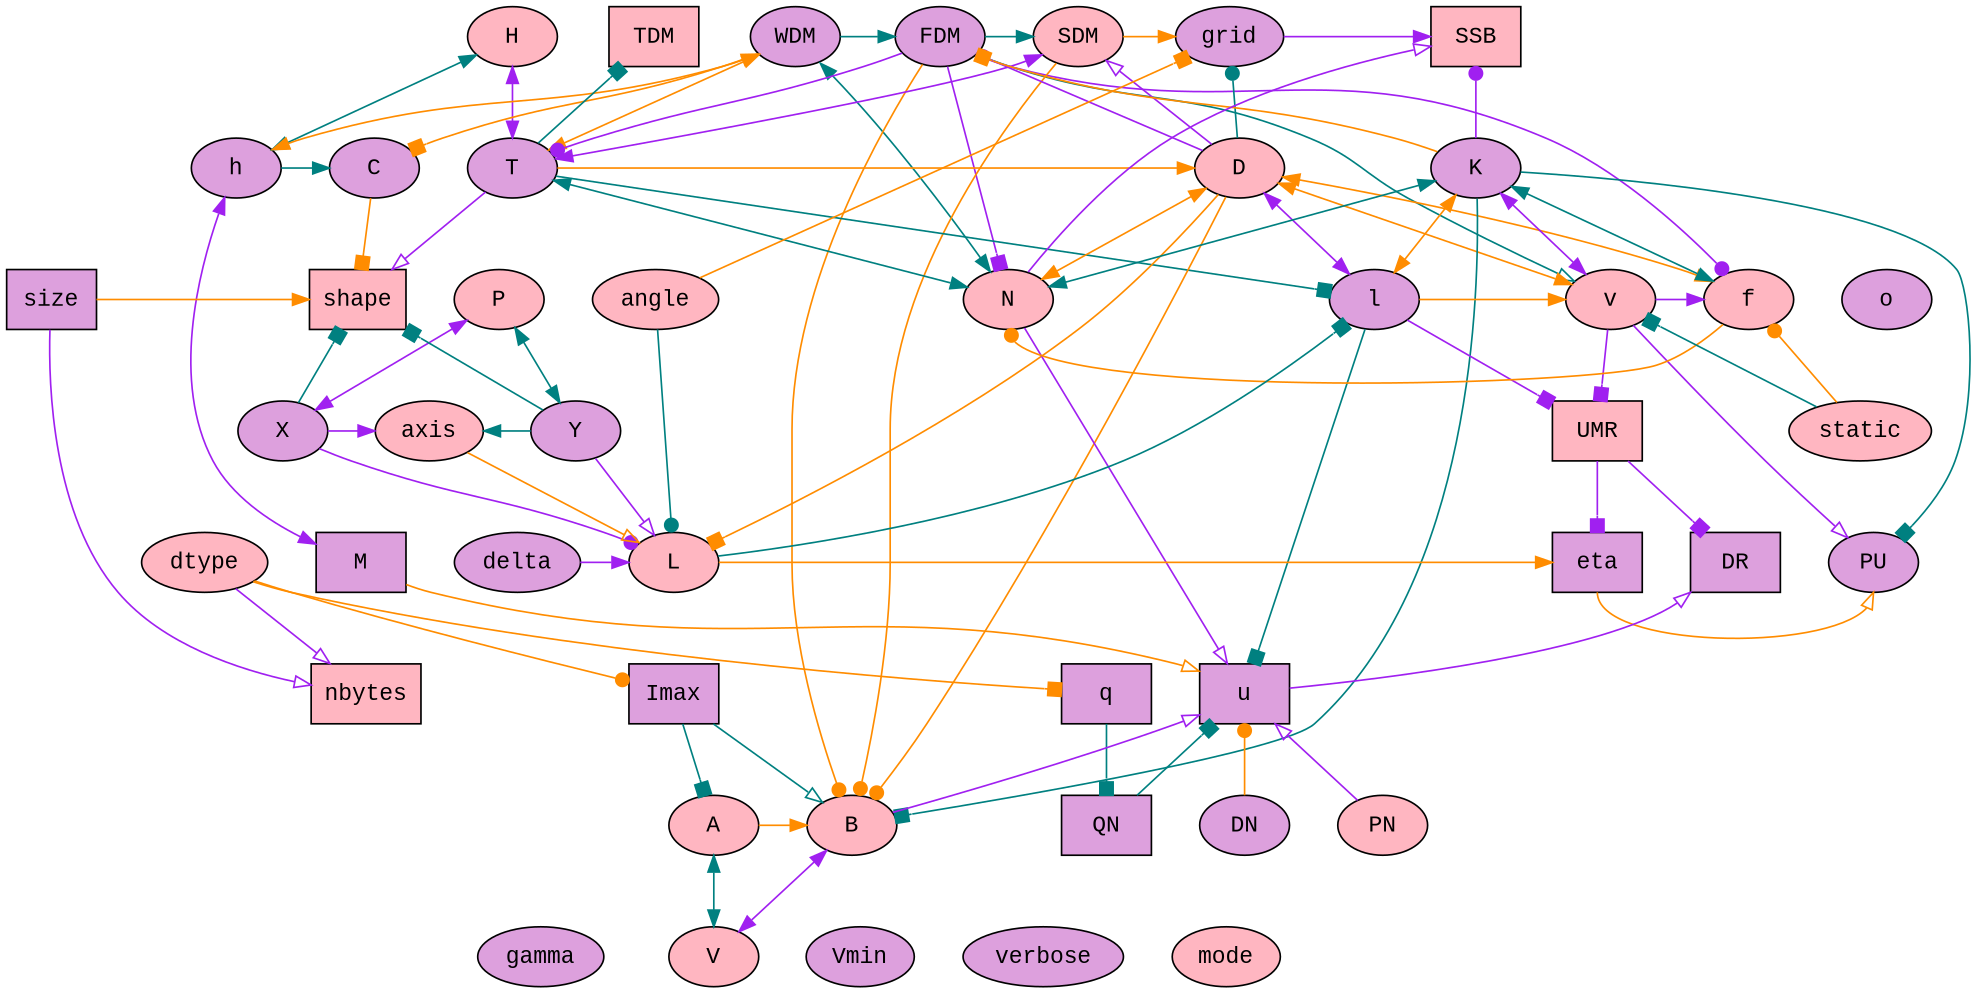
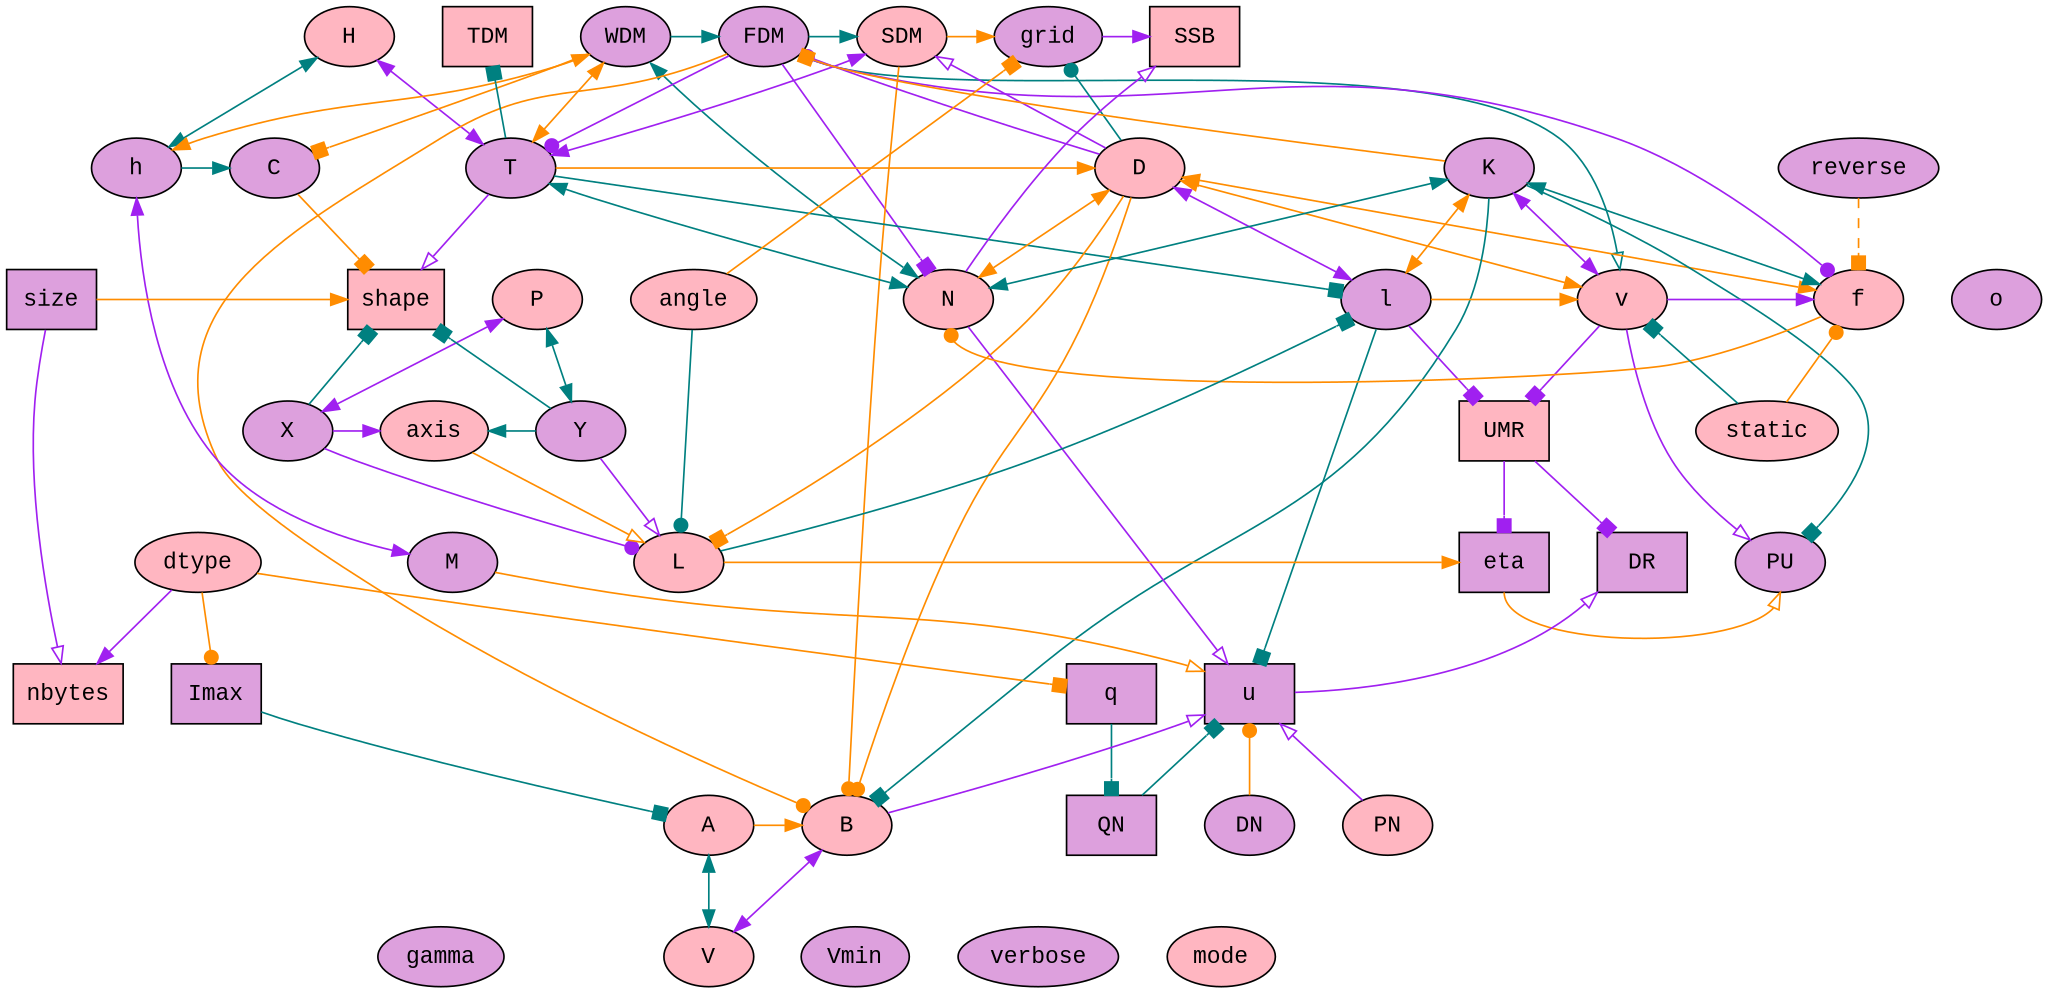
edge "K" -> "SSB": removed
node "reverse": added
node "M": shape box -> ellipse
node "delta": removed
edge "dtype" -> "nbytes": arrowhead onormal -> normal
edge "Imax" -> "B": removed
